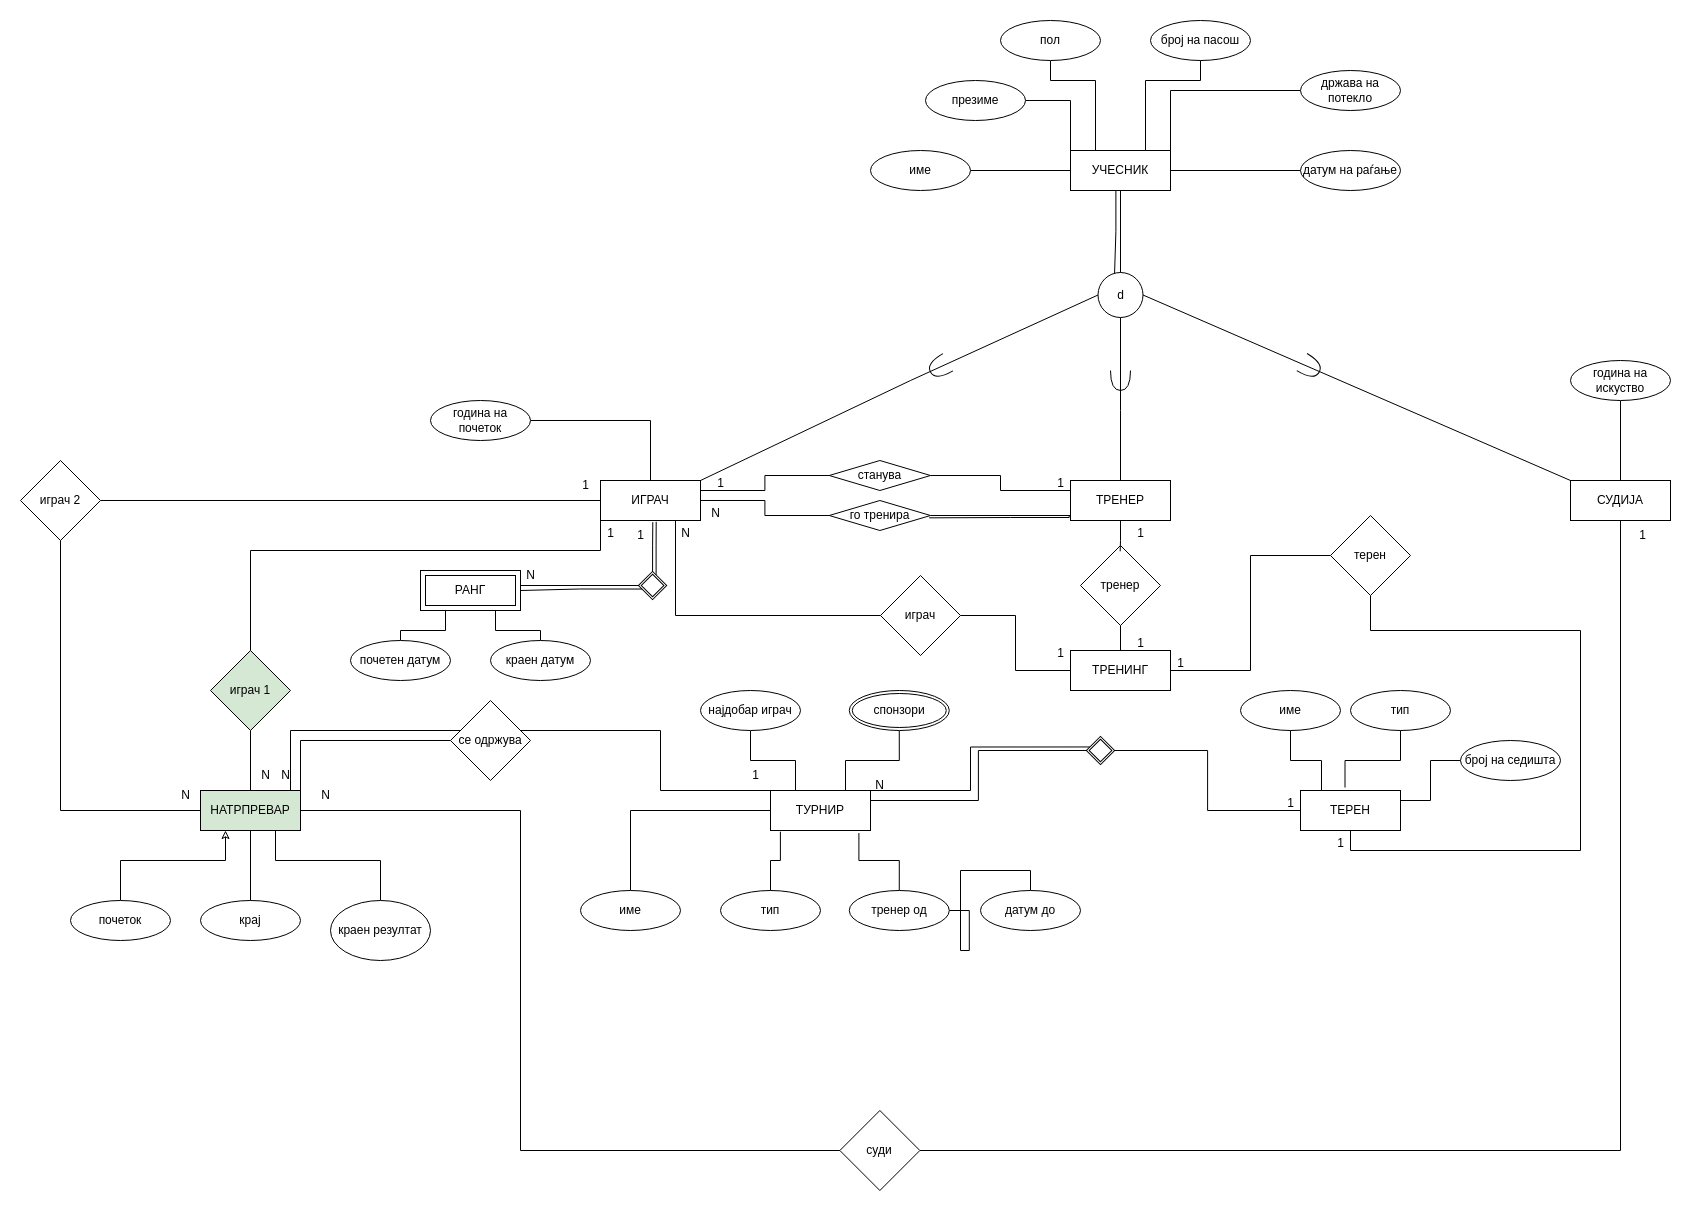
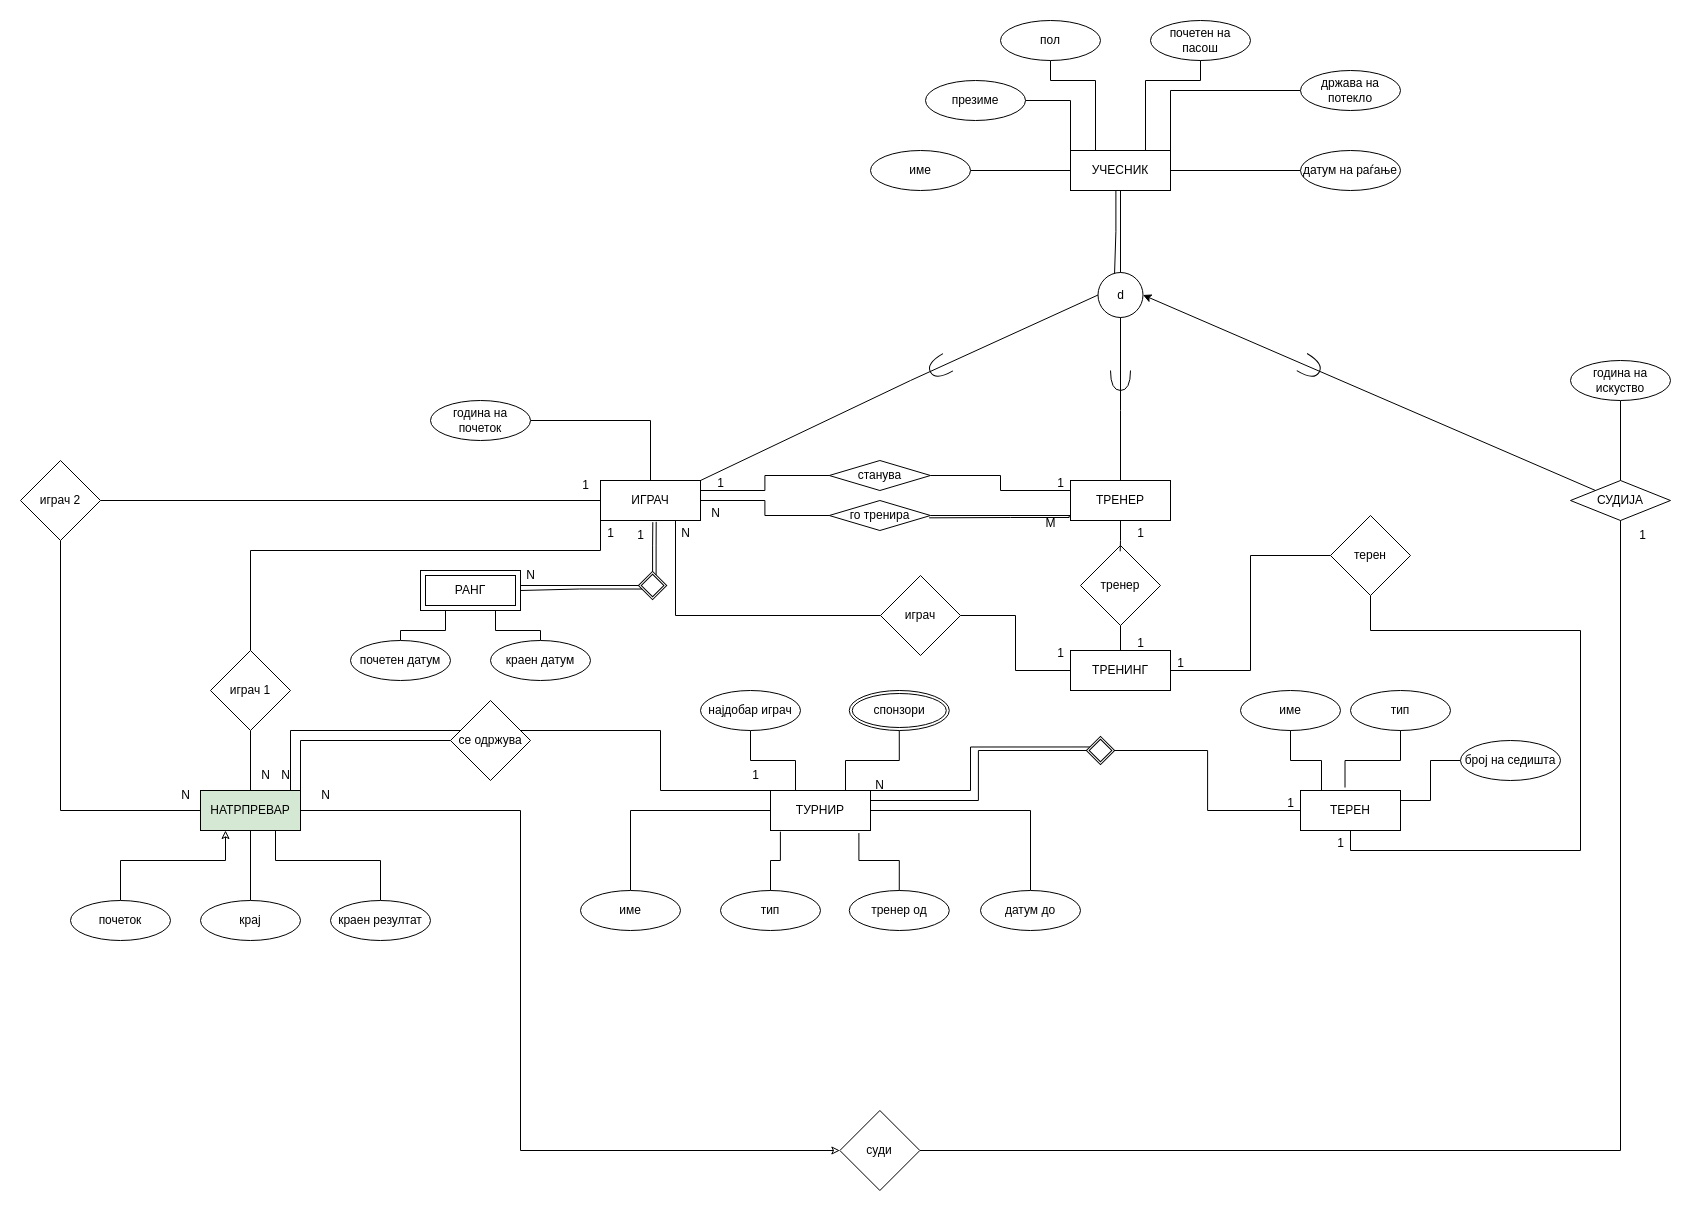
node "број на пасош": label "број на пасош" -> "почетен на пасош"
edge "d" -- "СУДИЈА": arrowhead none -> classic
node "СУДИЈА": shape rectangle -> diamond
node "M": added
node "играч 1": fillcolor #d5e8d4 -> #ffffff
edge "тренер од" -- "датум до": now "ТУРНИР" -- "датум до"
node "краен резултат": size 100x60 -> 100x40
edge "НАТРПРЕВАР" -- "суди": arrowhead none -> classic
